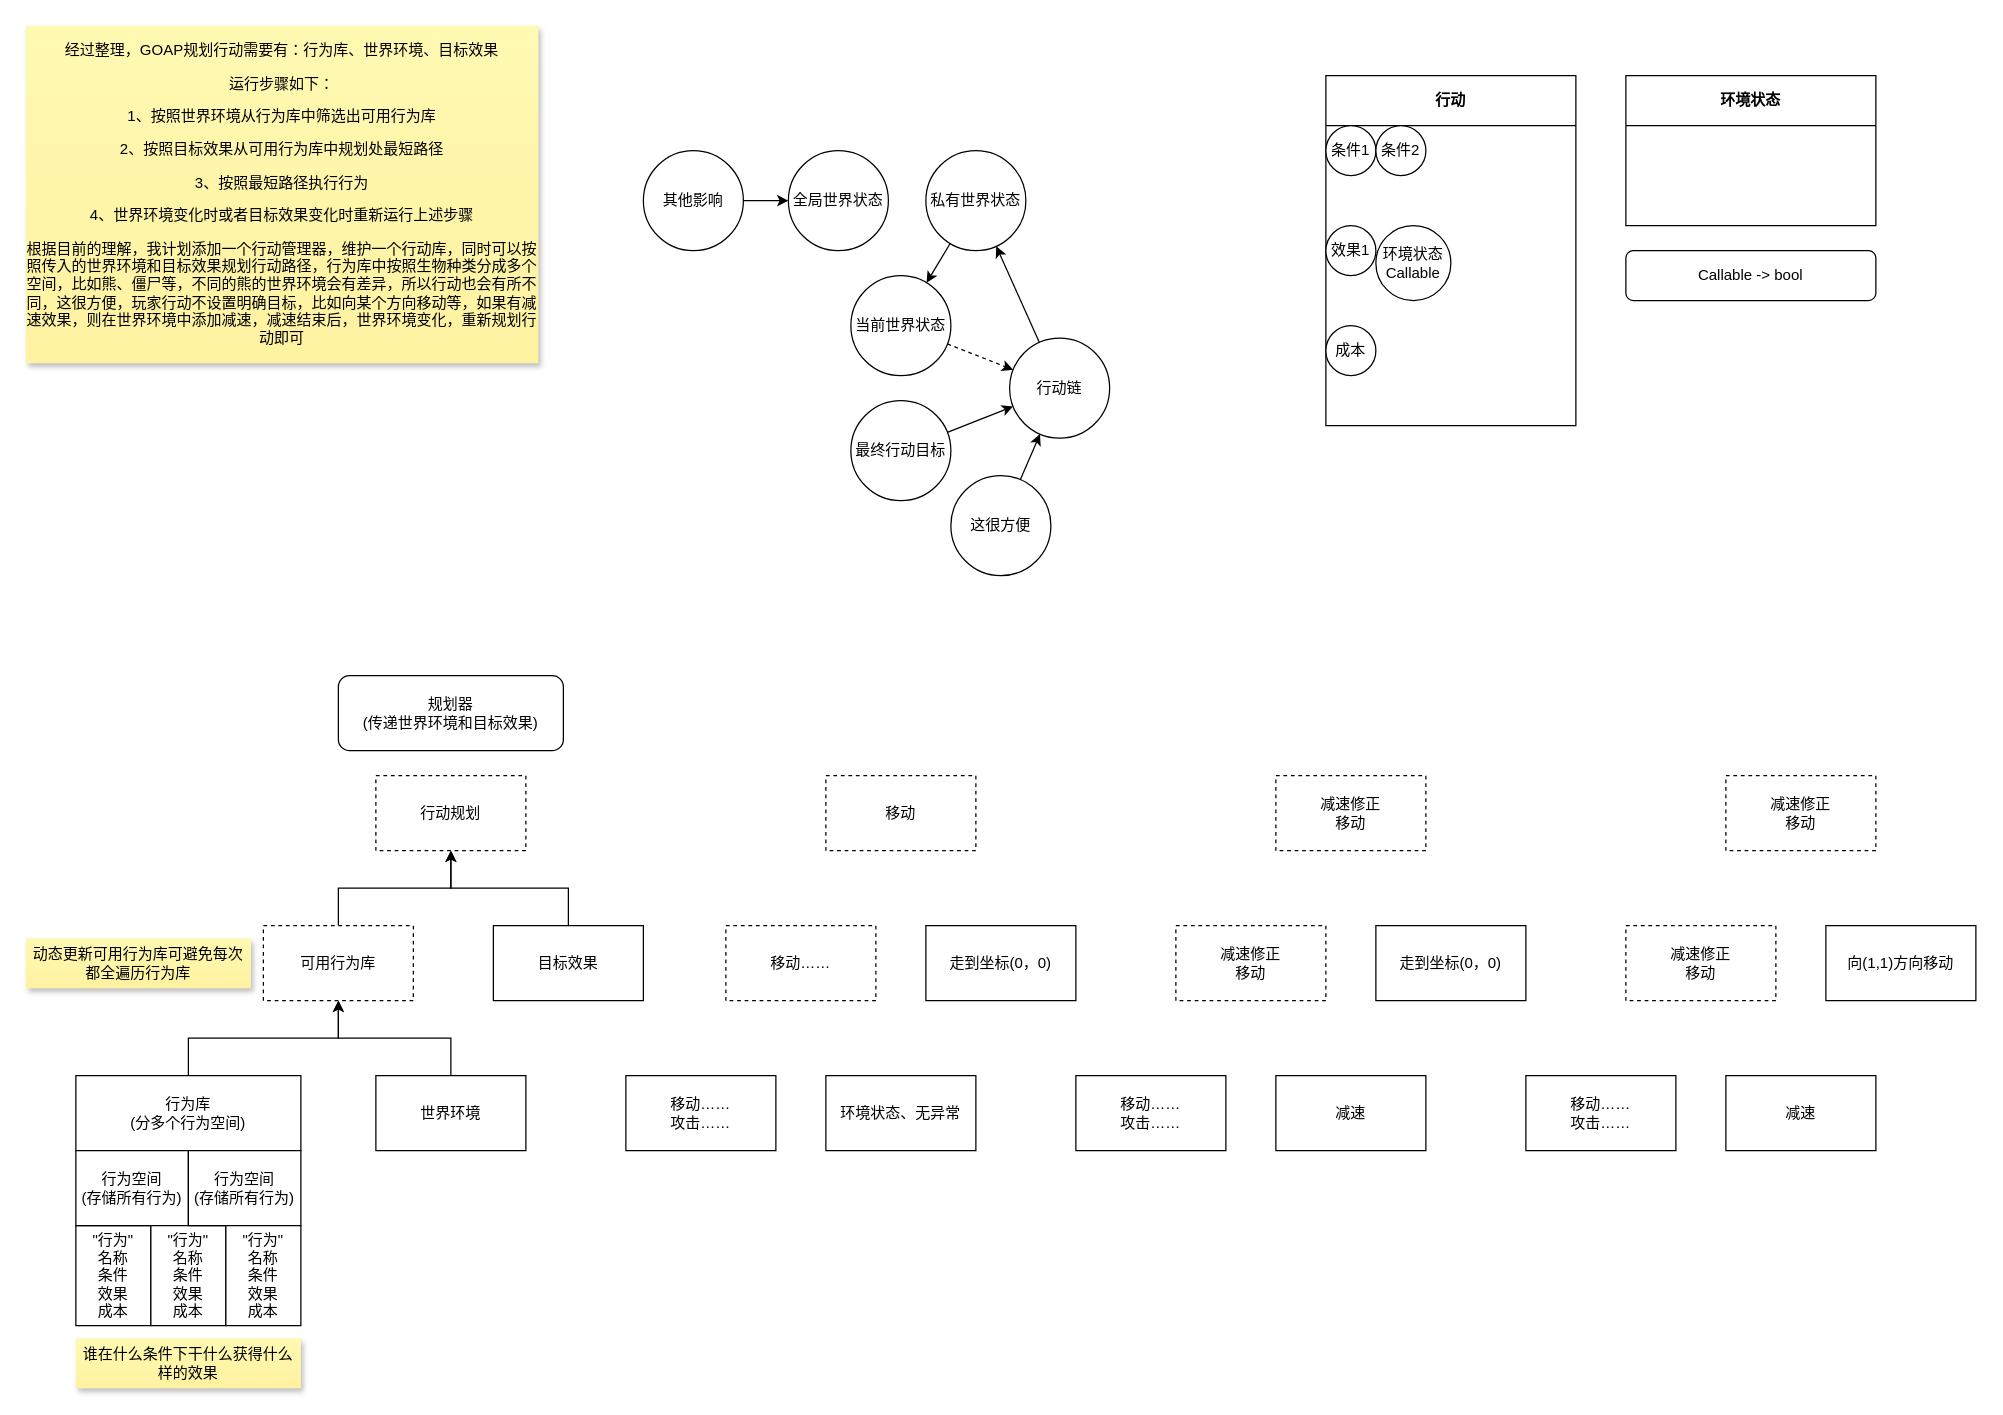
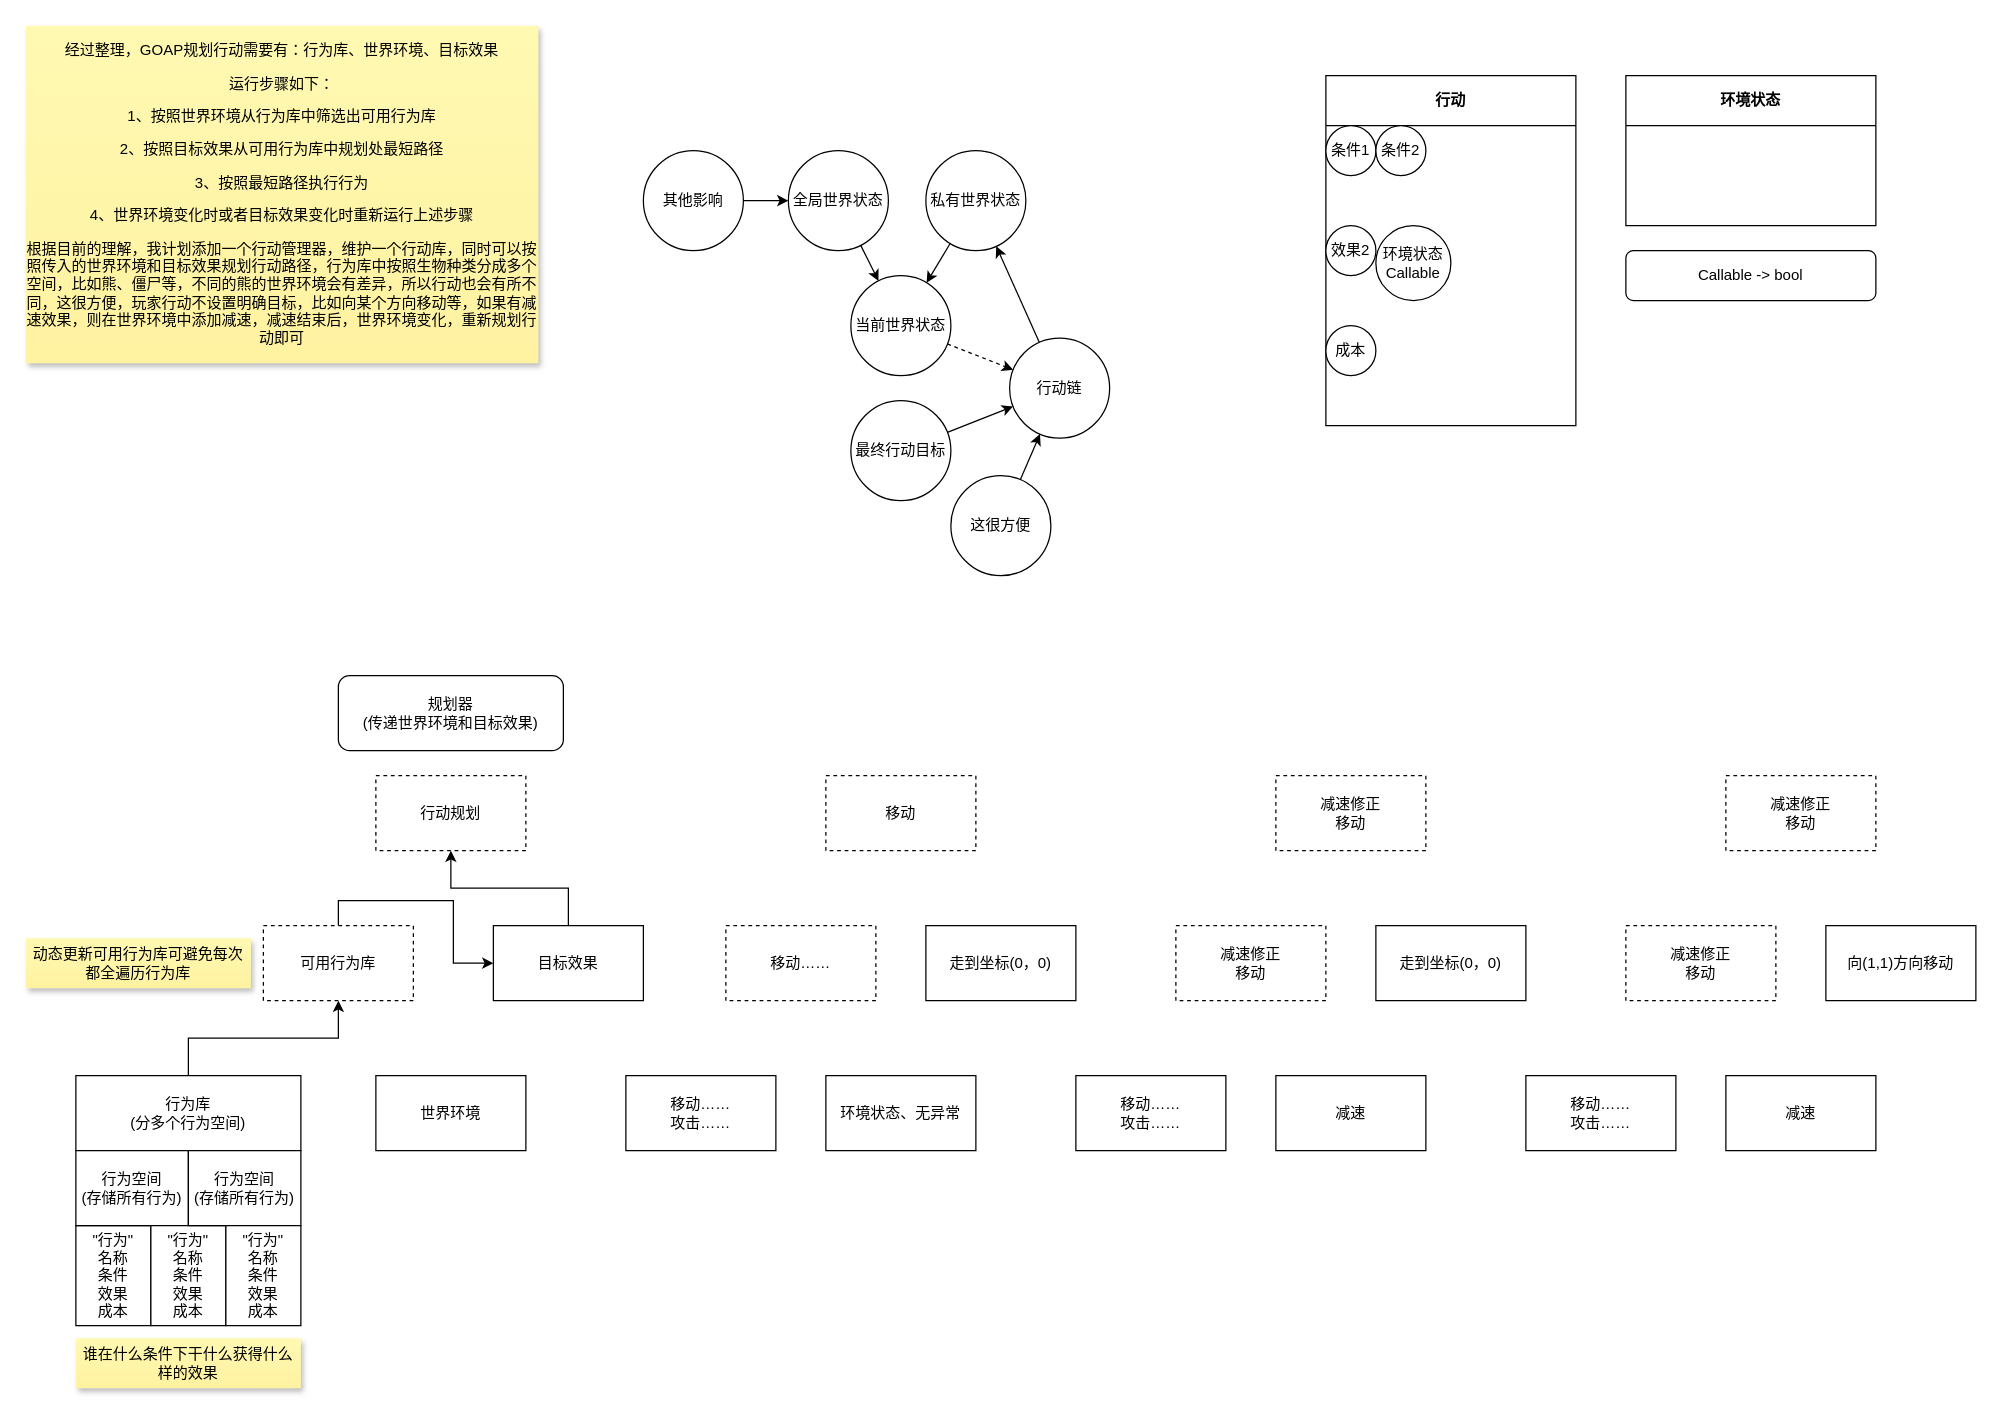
node "效果1": label "效果1" -> "效果2"
edge "全局世界状态" -> "当前世界状态": added
edge "可用行为库" -> "行动规划": now "可用行为库" -> "目标效果"
edge "世界环境" -> "可用行为库": removed
